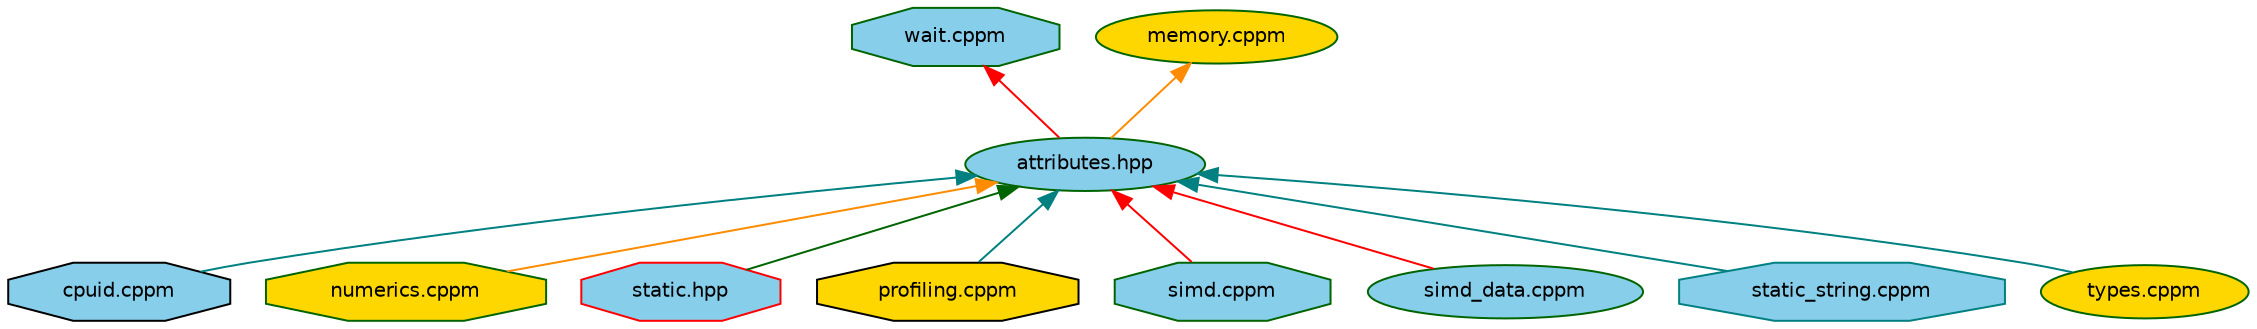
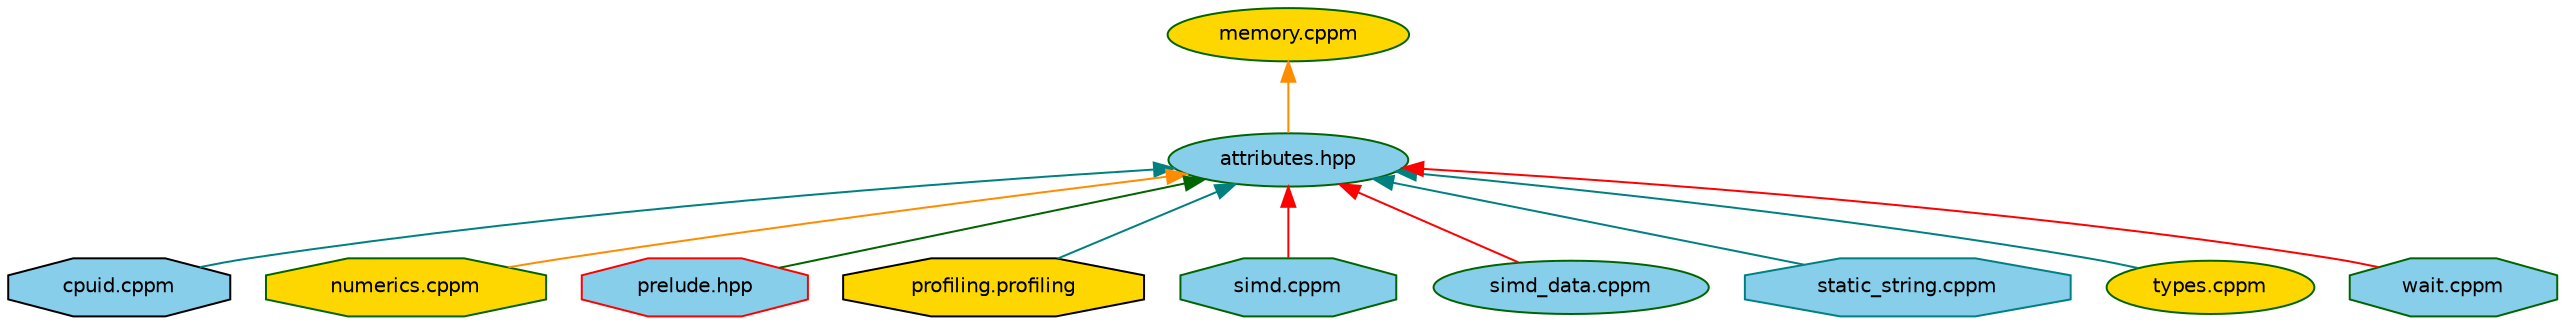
edge "attributes.hpp" -> "wait.cppm": reversed
node "static.hpp": label "static.hpp" -> "prelude.hpp"
node "profiling.cppm": label "profiling.cppm" -> "profiling.profiling"
